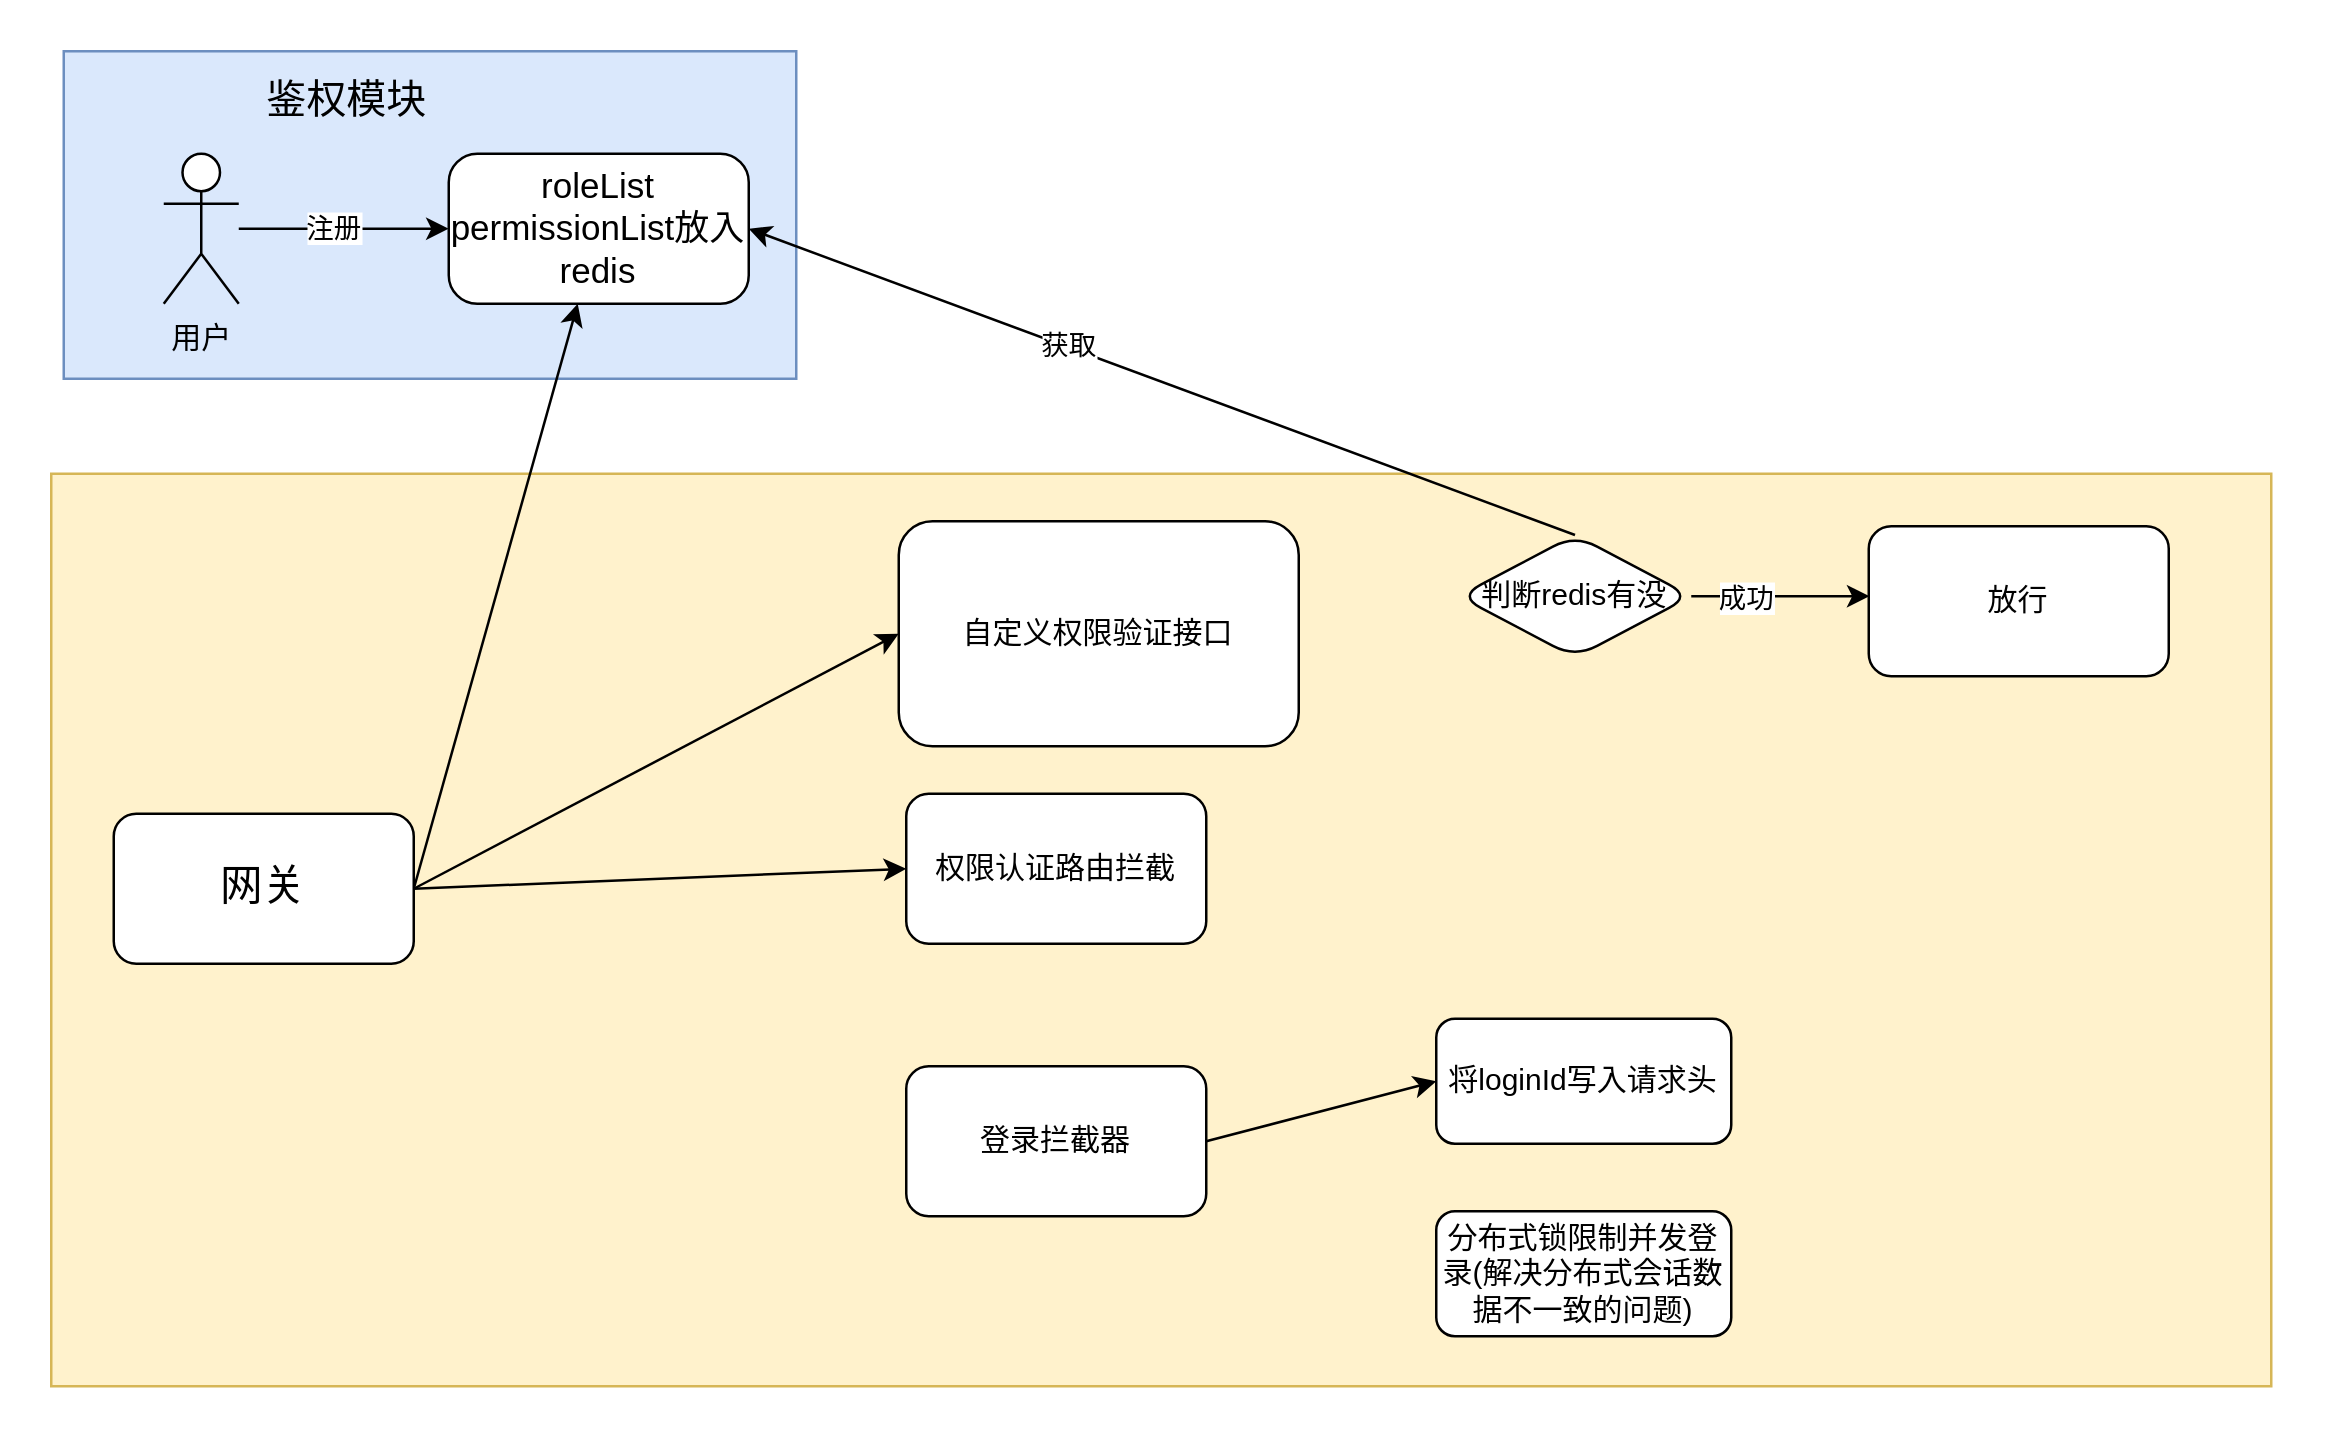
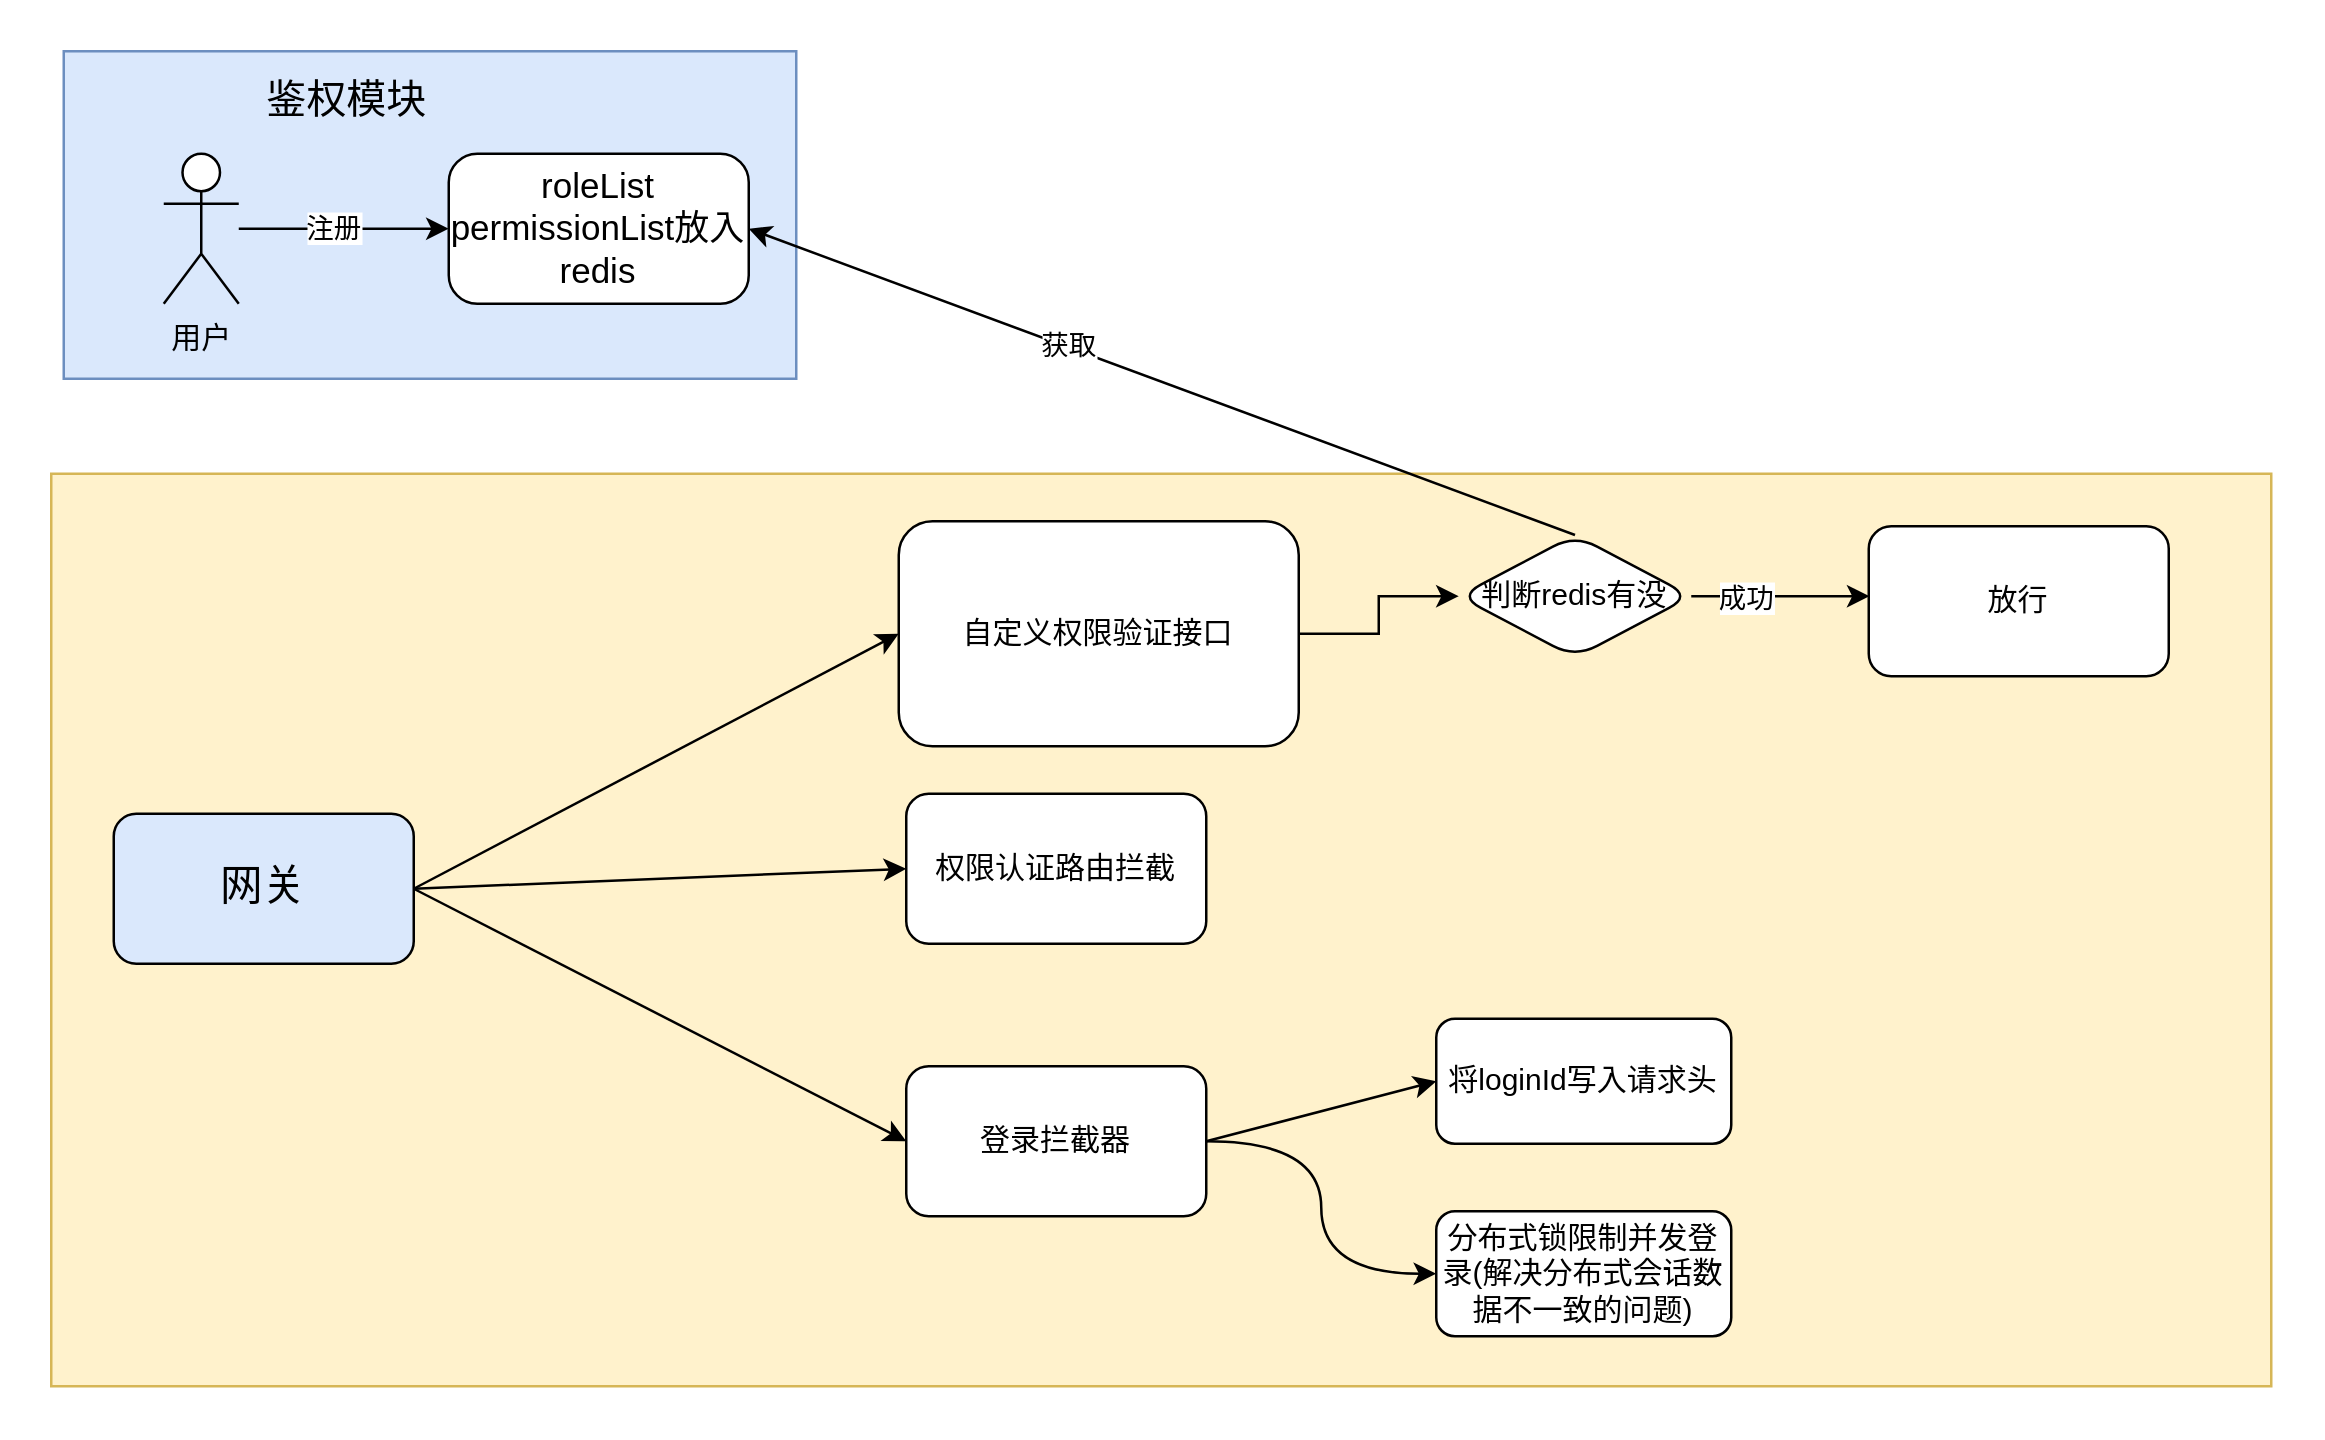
edge "网关" -> "roleList permissionList放入redis": now "网关" -> "登录拦截器"
edge "自定义权限验证接口" -> "判断redis有没": added
node "网关": fillcolor #ffffff -> #dae8fc
edge "登录拦截器" -> "分布式锁限制并发登录(解决分布式会话数据不一致的问题)": added
